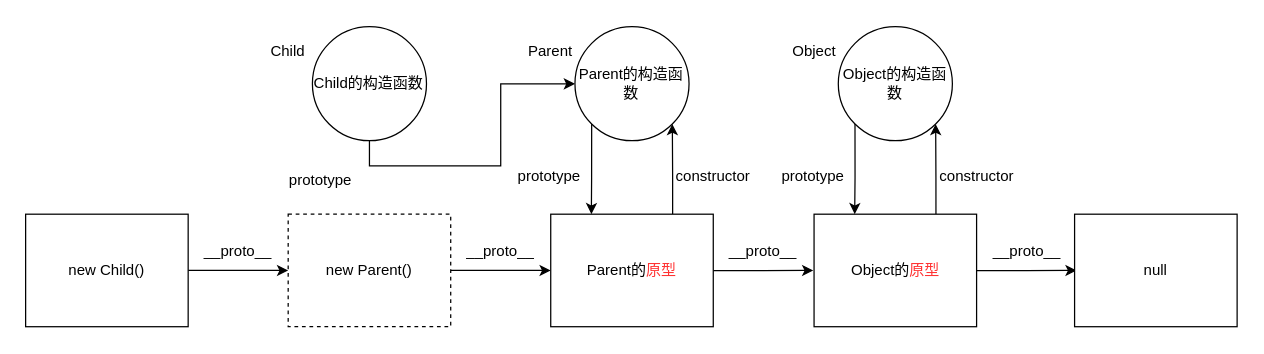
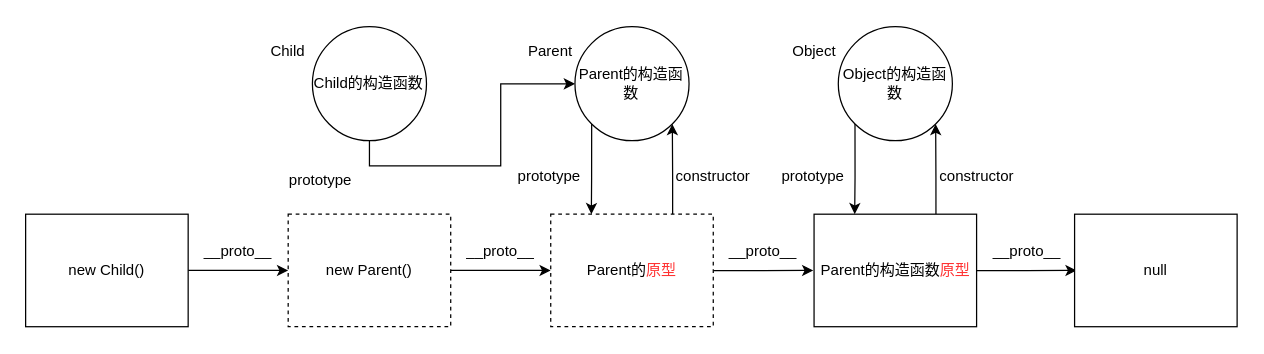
node "Parent的原型": style solid -> dashed
node "Object的原型": label "Object的原型" -> "Parent的构造函数原型"
